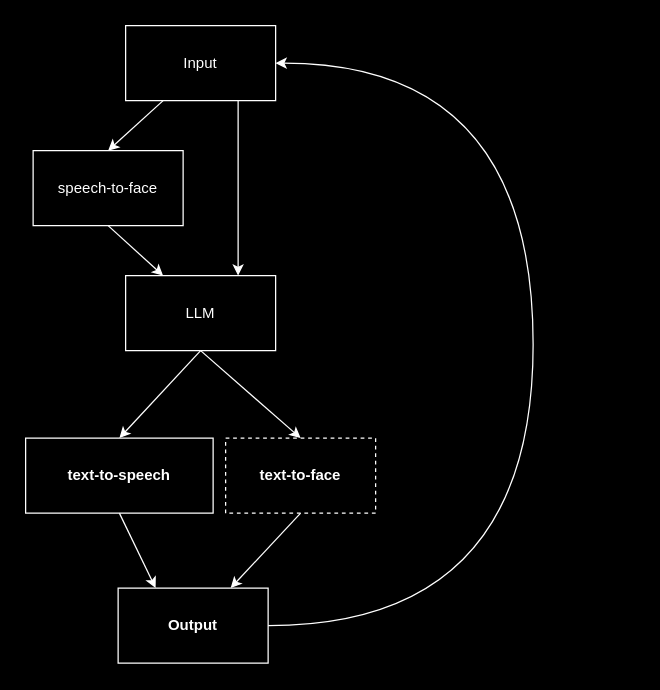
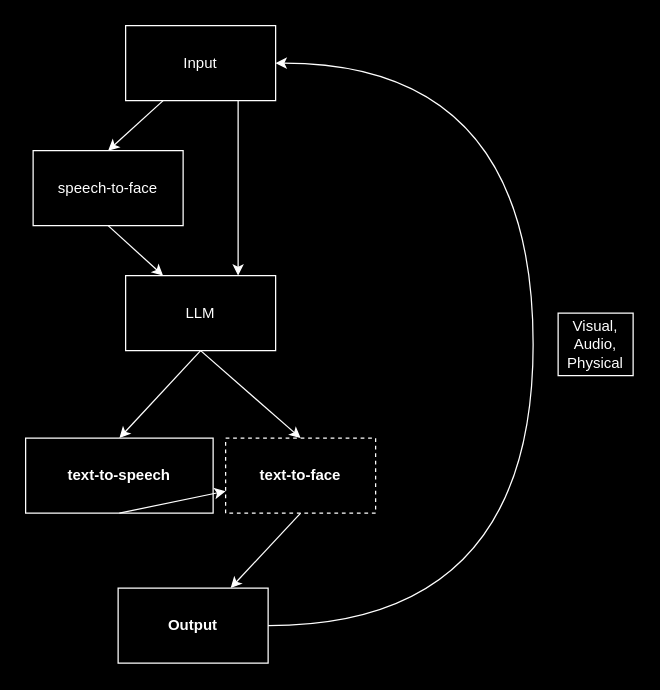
node "Visual, Audio, Physical": added
edge "text-to-speech" -> "Output": now "text-to-speech" -> "text-to-face"
